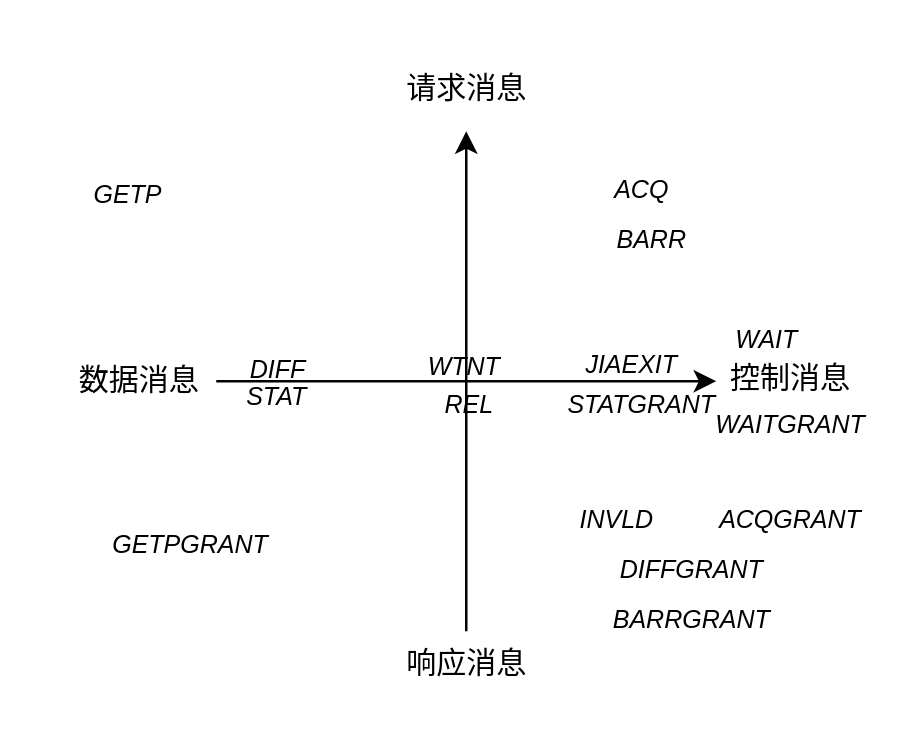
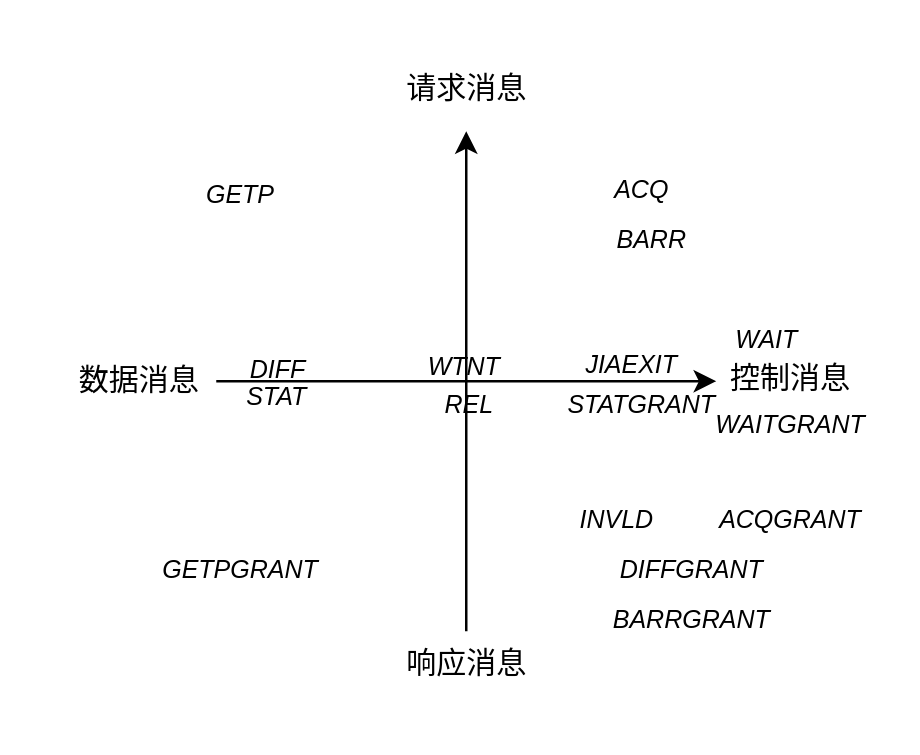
node "GETP": moved (129, 194) -> (241, 194)
node "GETPGRANT": moved (191, 544) -> (241, 569)
